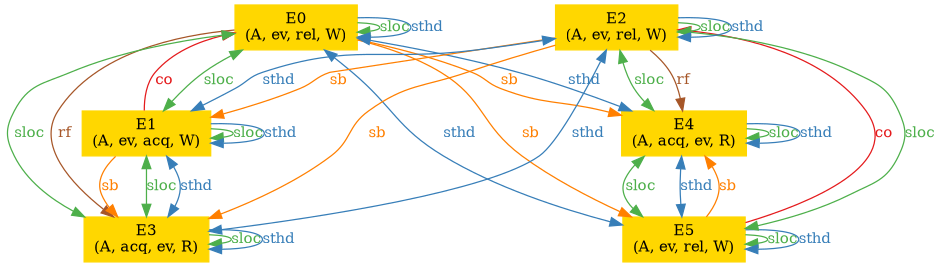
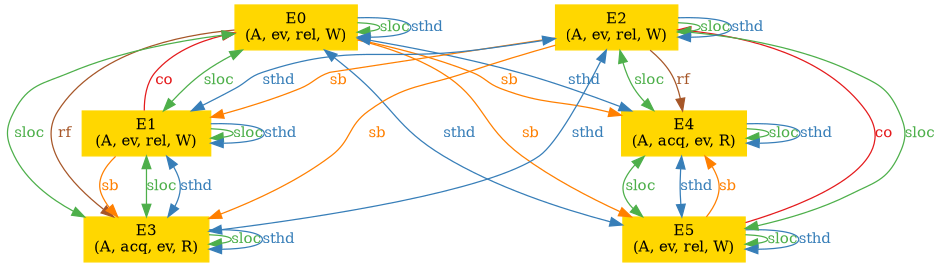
node "E1 (A, ev, acq, W)": label "E1 (A, ev, acq, W)" -> "E1 (A, ev, rel, W)"
